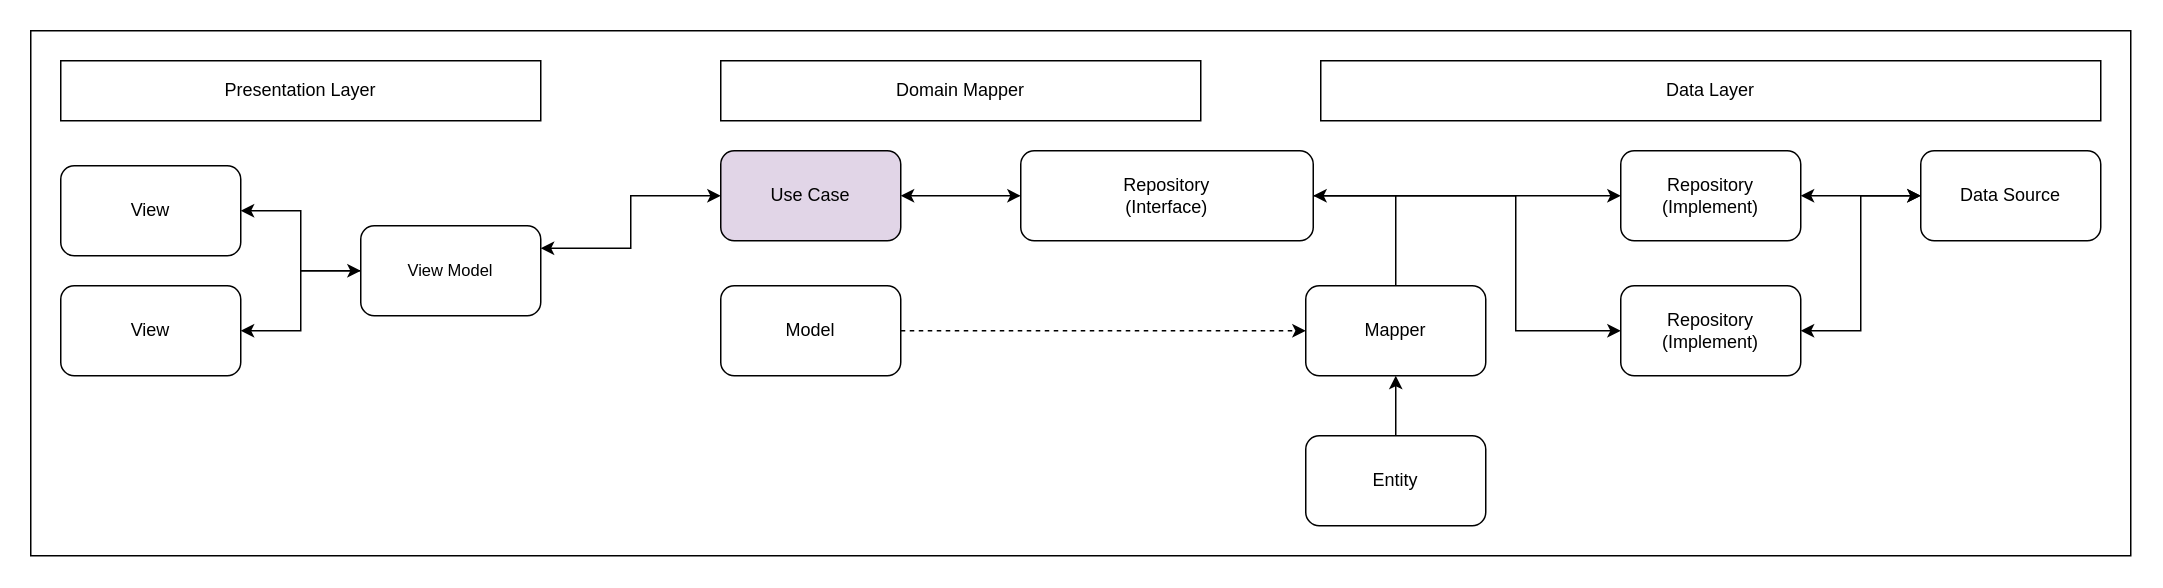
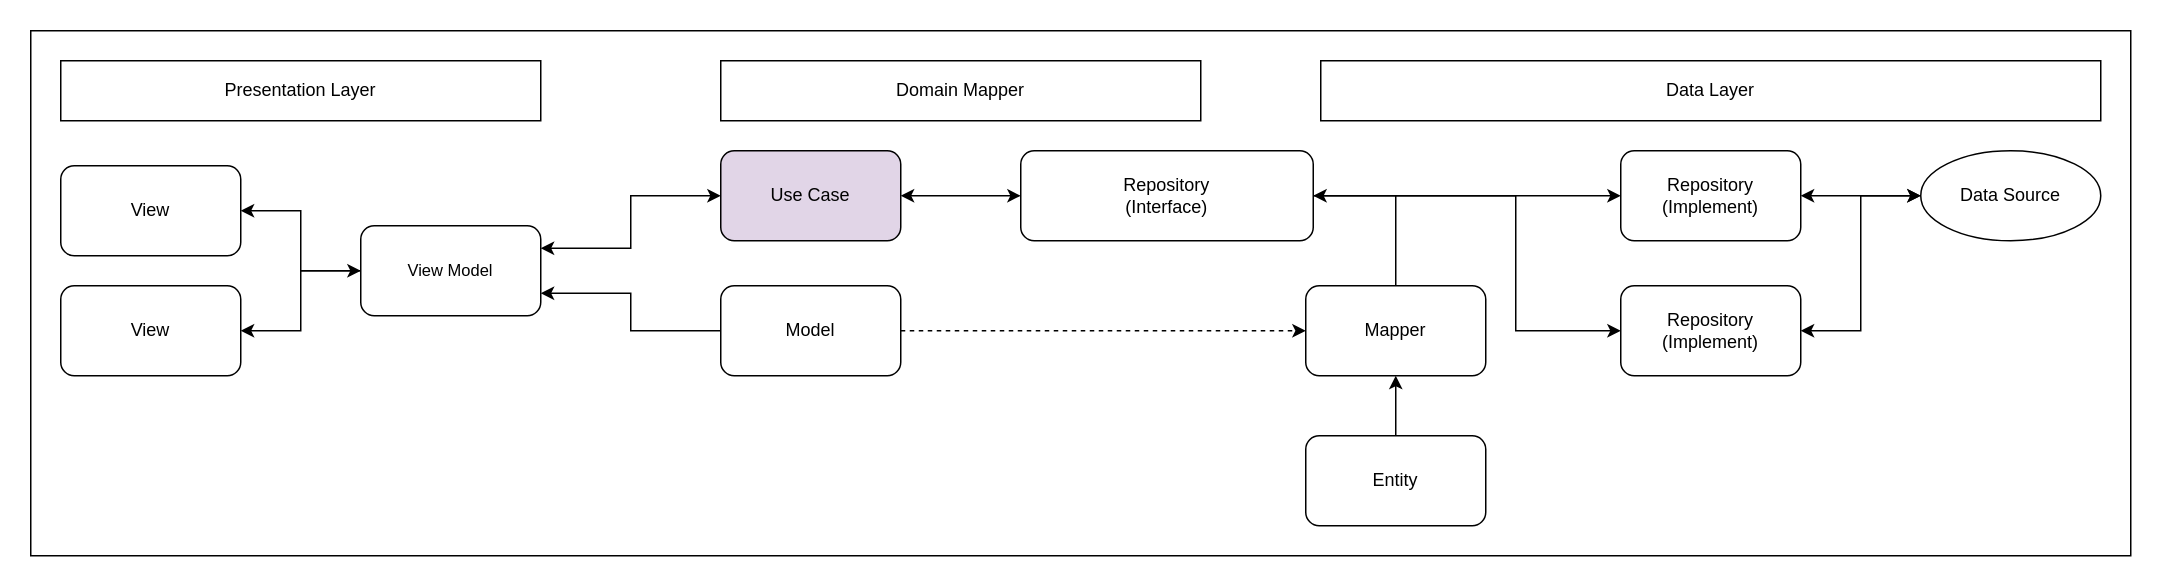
node "Data Source": shape rounded rectangle -> ellipse
edge "Model" -> "View Model": added
